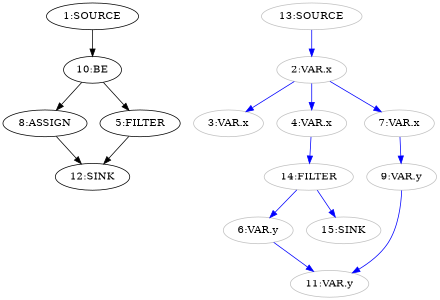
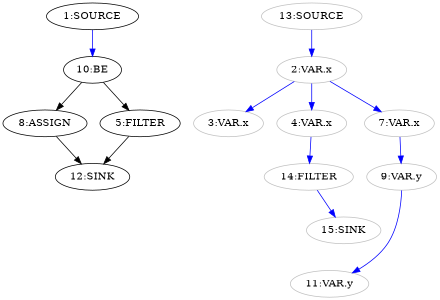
edge "1:SOURCE" -> "10:BE": color black -> blue
node "6:VAR.y": removed
